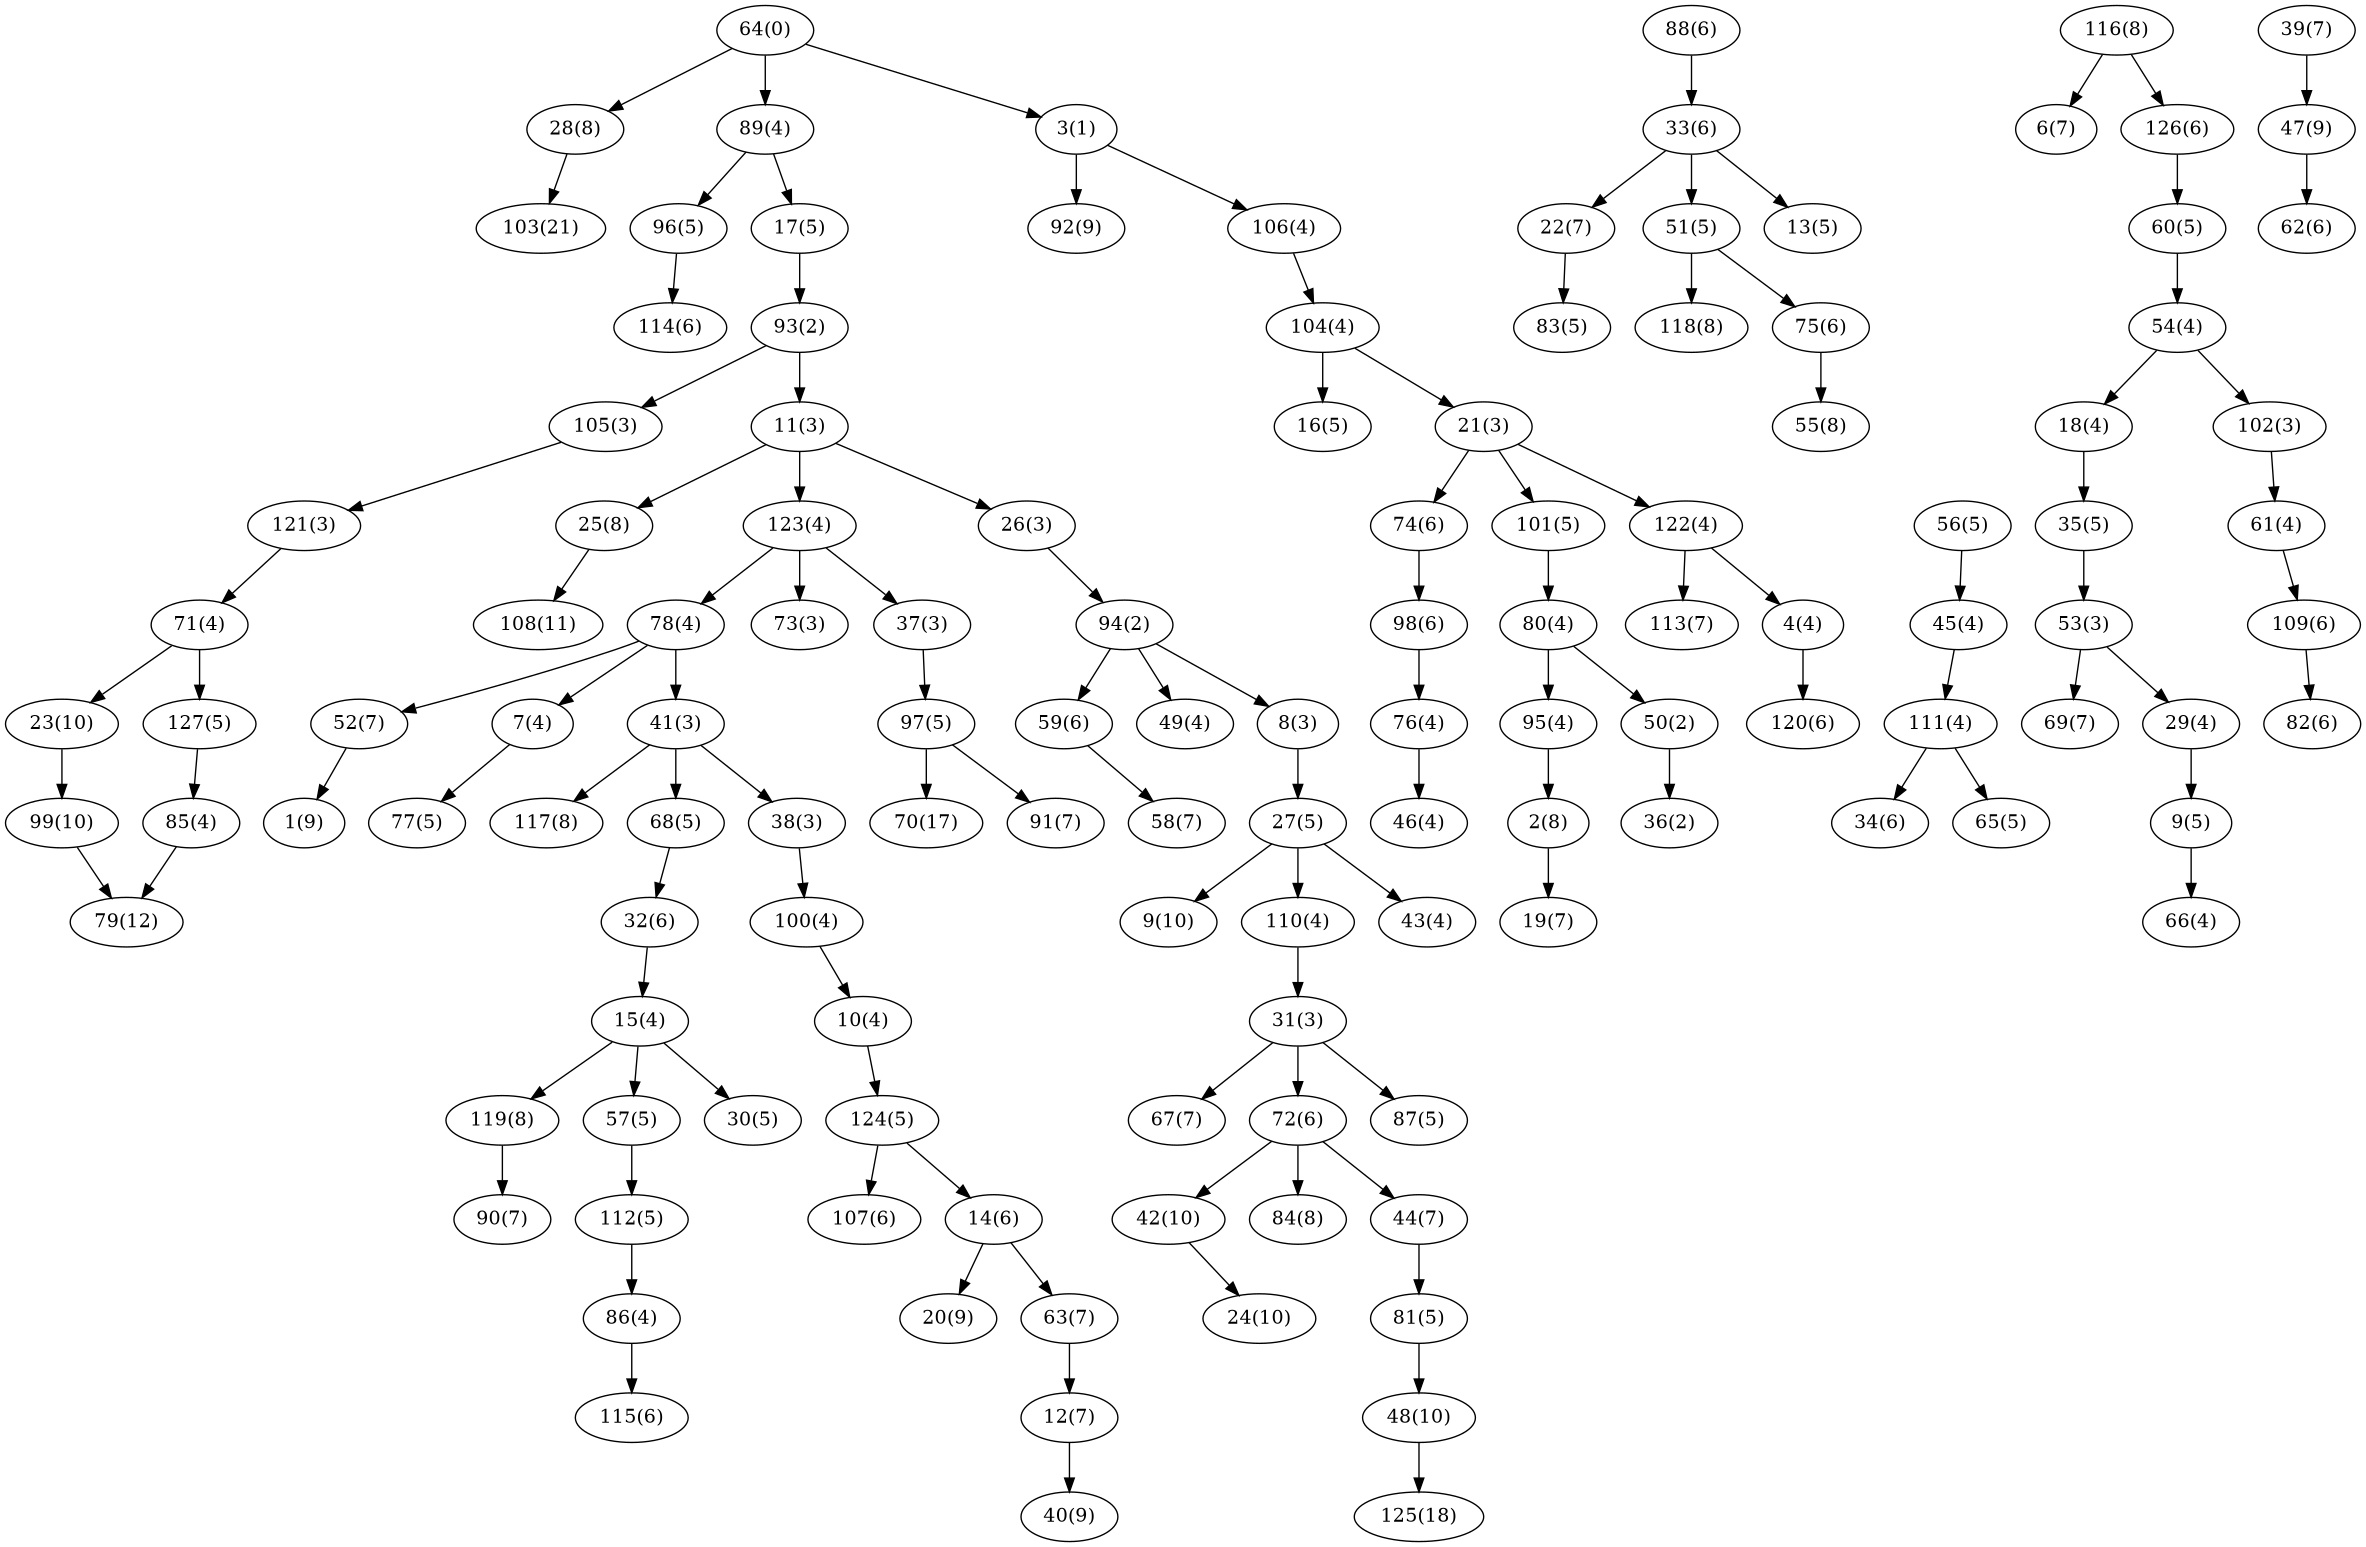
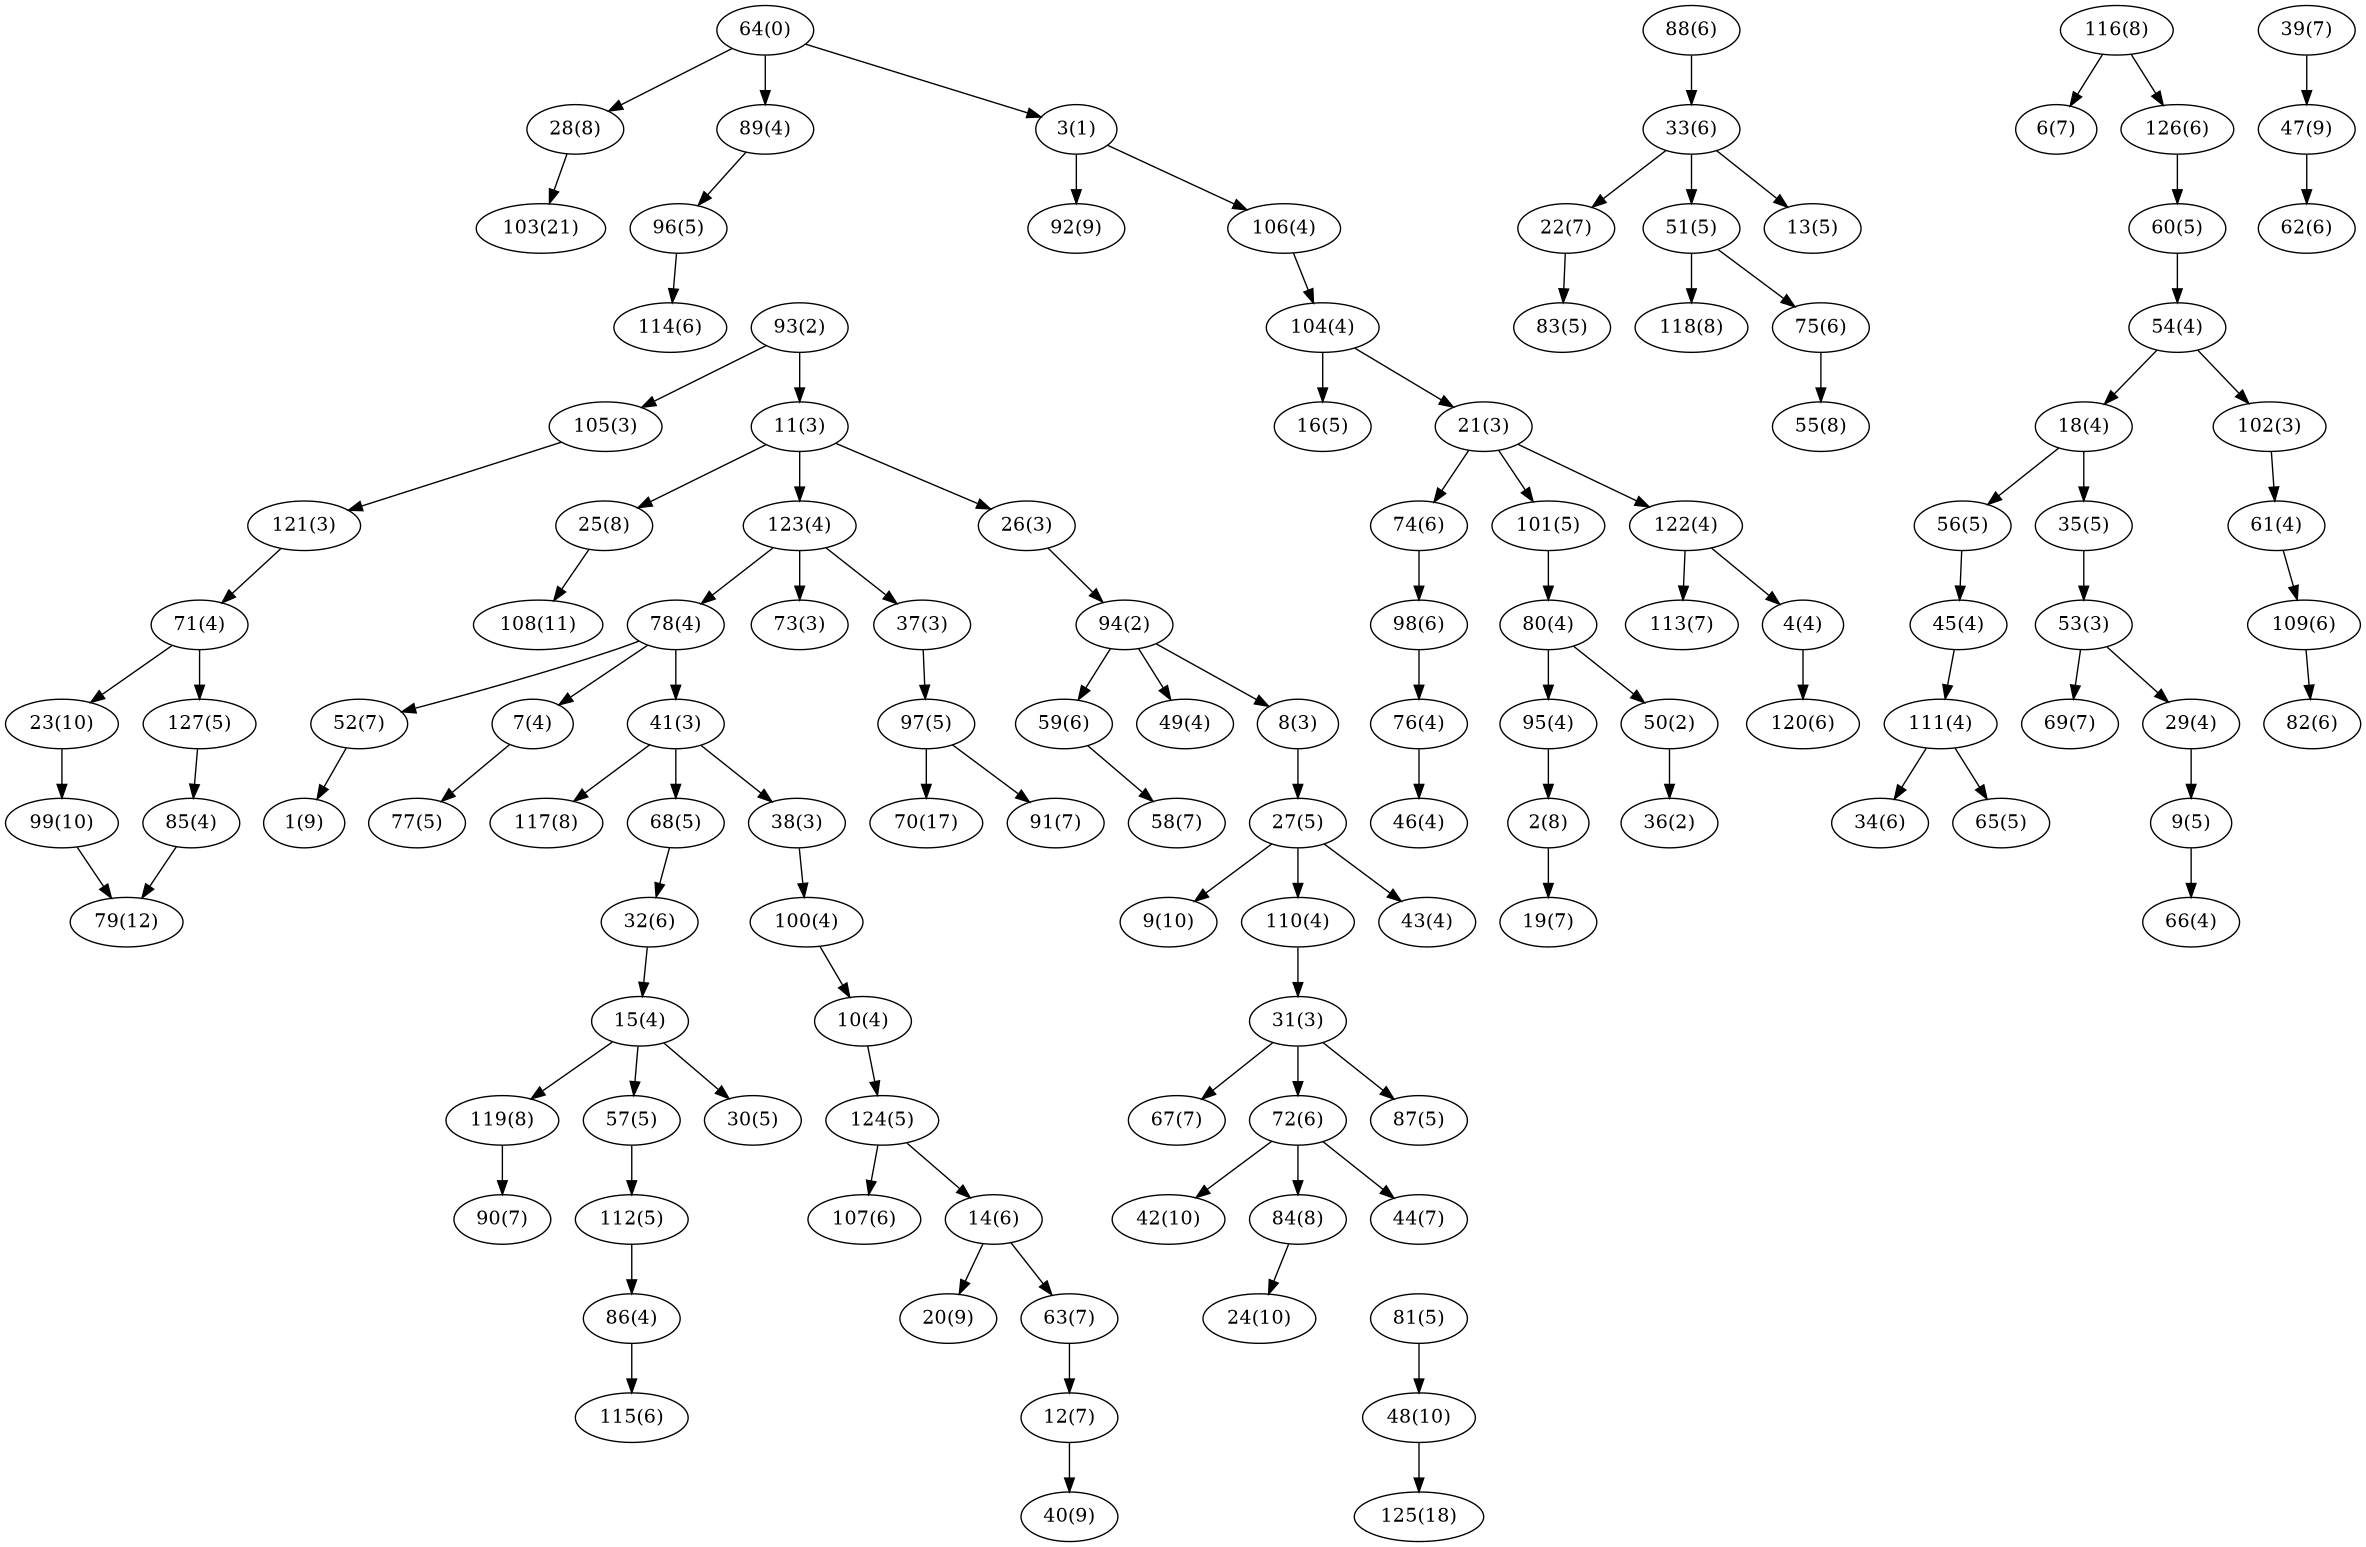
node "17(5)": removed
edge "18(4)" -> "56(5)": added
edge "44(7)" -> "81(5)": removed
edge "42(10)" -> "24(10)": now "84(8)" -> "24(10)"
